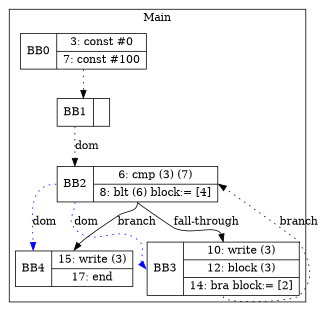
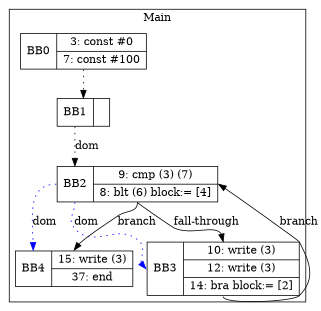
node "BB2": text "6: cmp (3) (7)" -> "9: cmp (3) (7)"
edge "BB3" -> "BB2": style dotted -> solid
node "BB3": text "12: block (3)" -> "12: write (3)"
node "BB4": text "17: end" -> "37: end"
